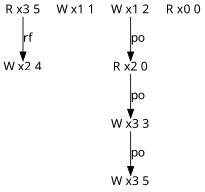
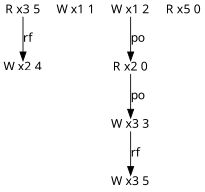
node "R x0 0": label "R x0 0" -> "R x5 0"
edge "W x3 3" -> "W x3 5": label "po" -> "rf"
